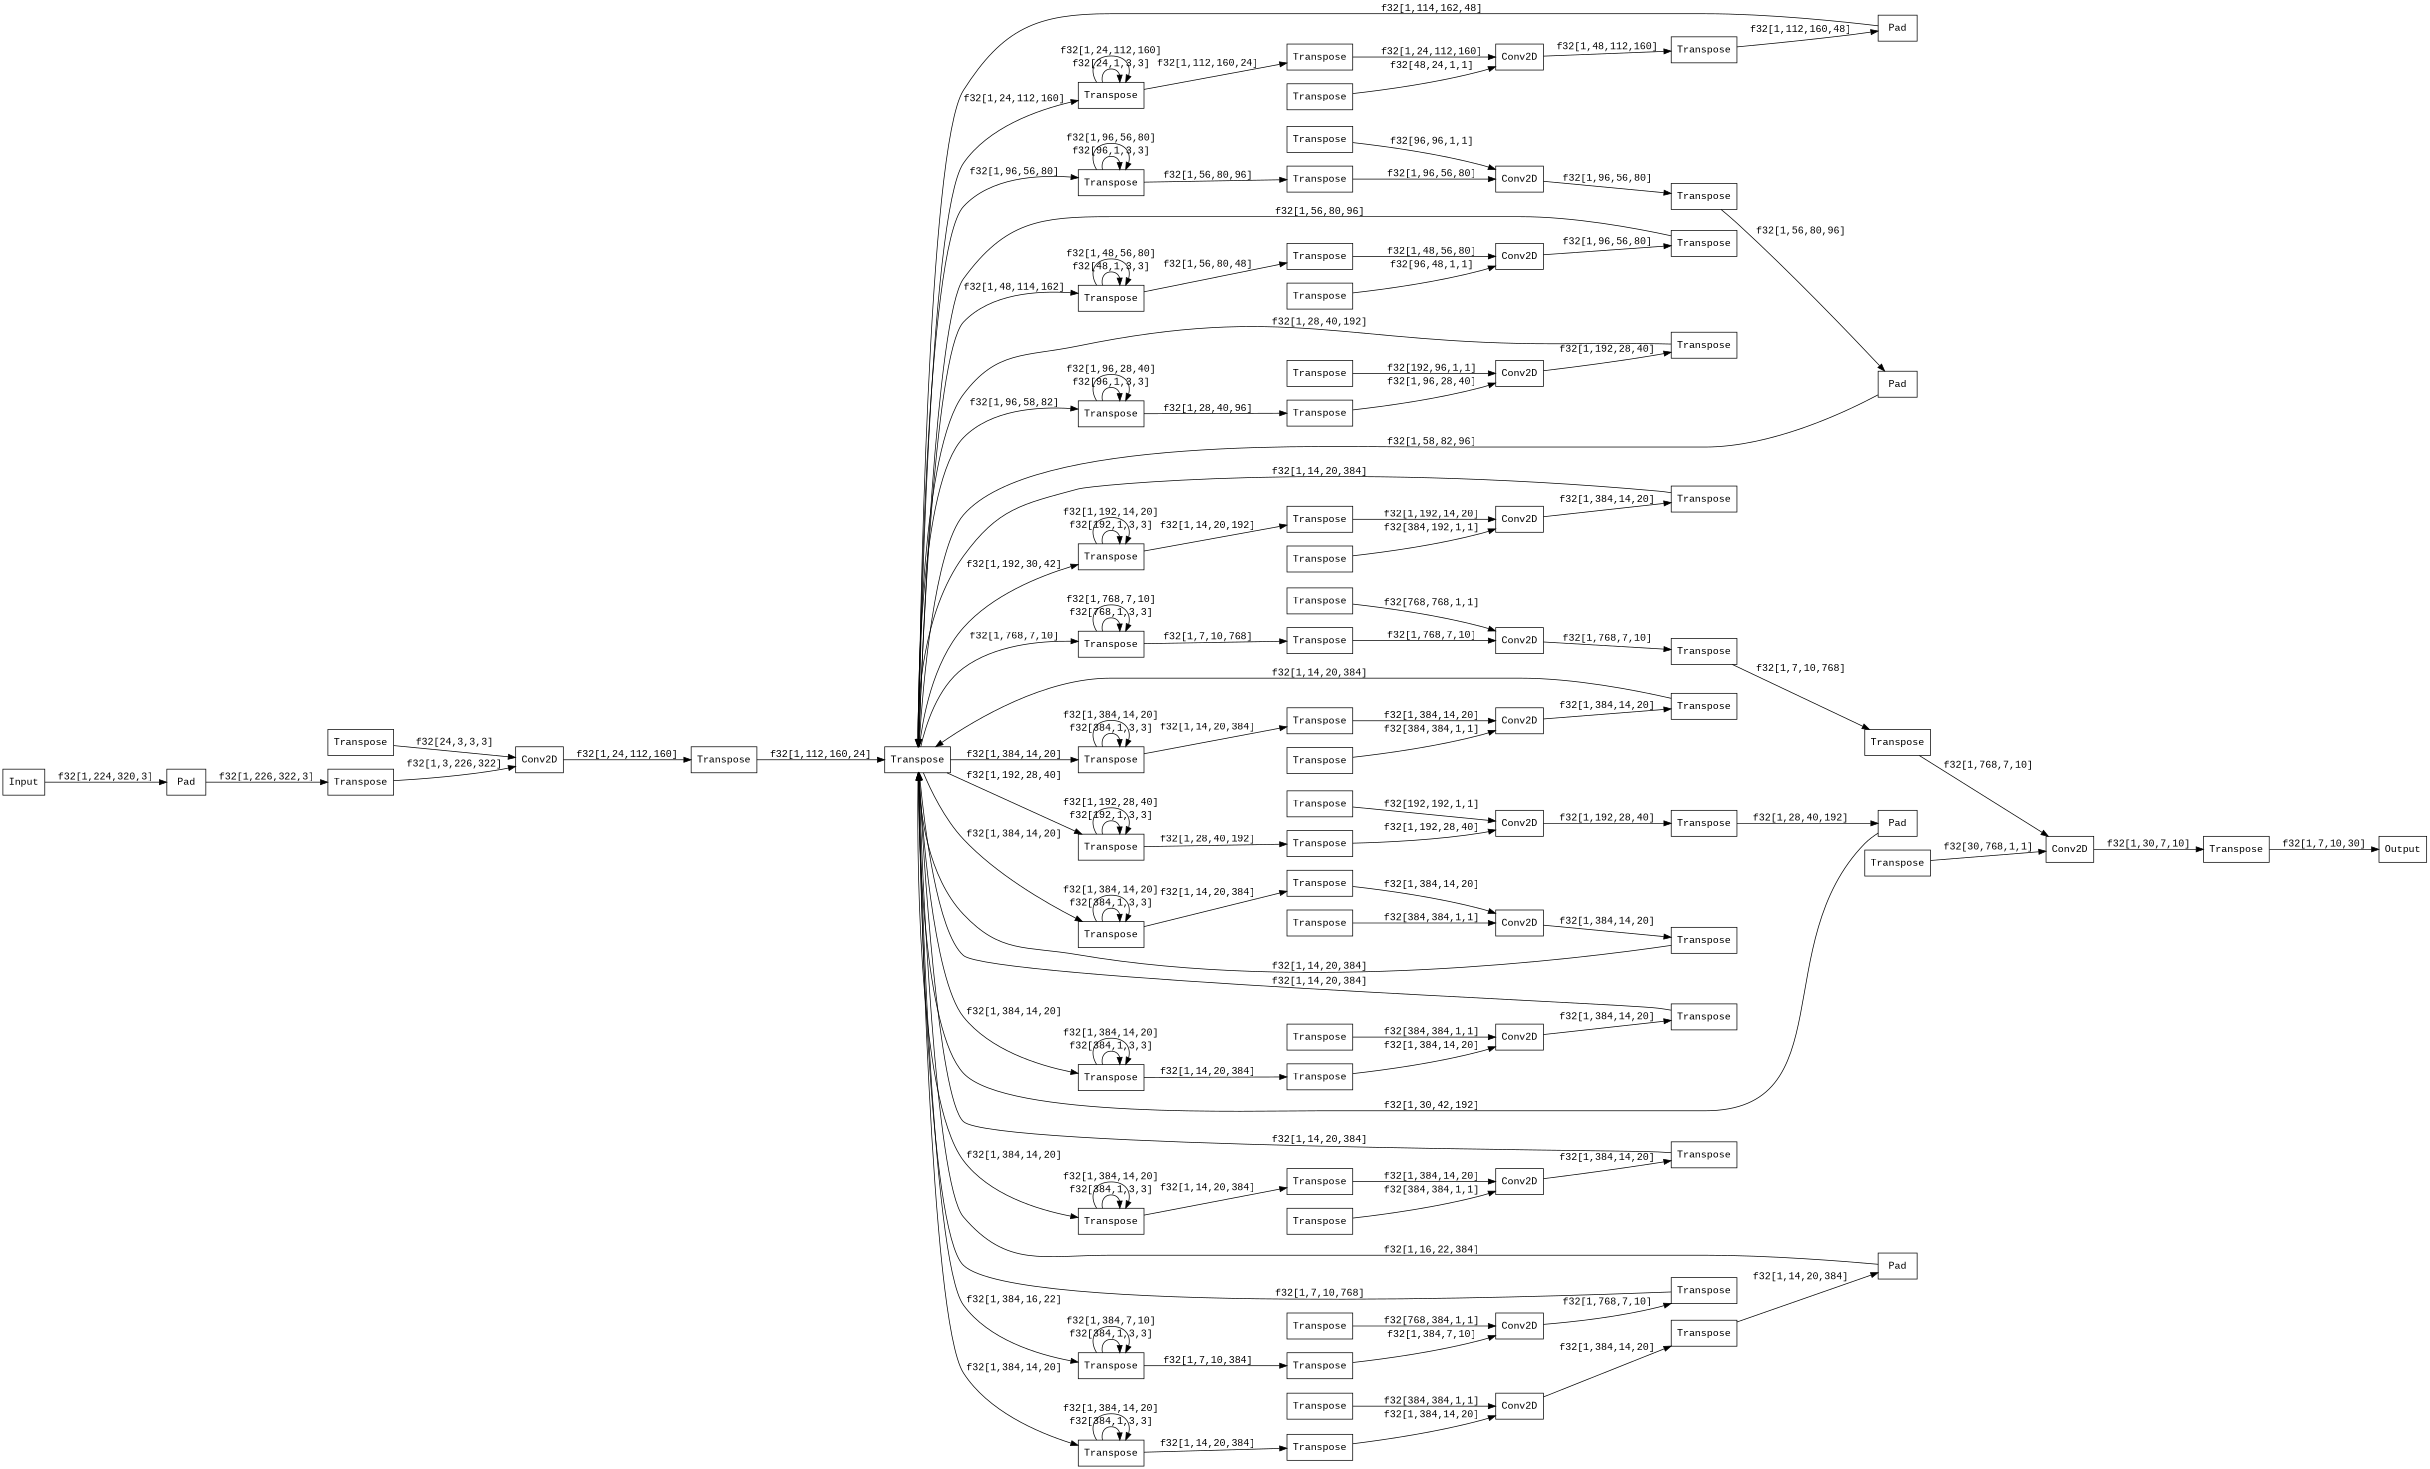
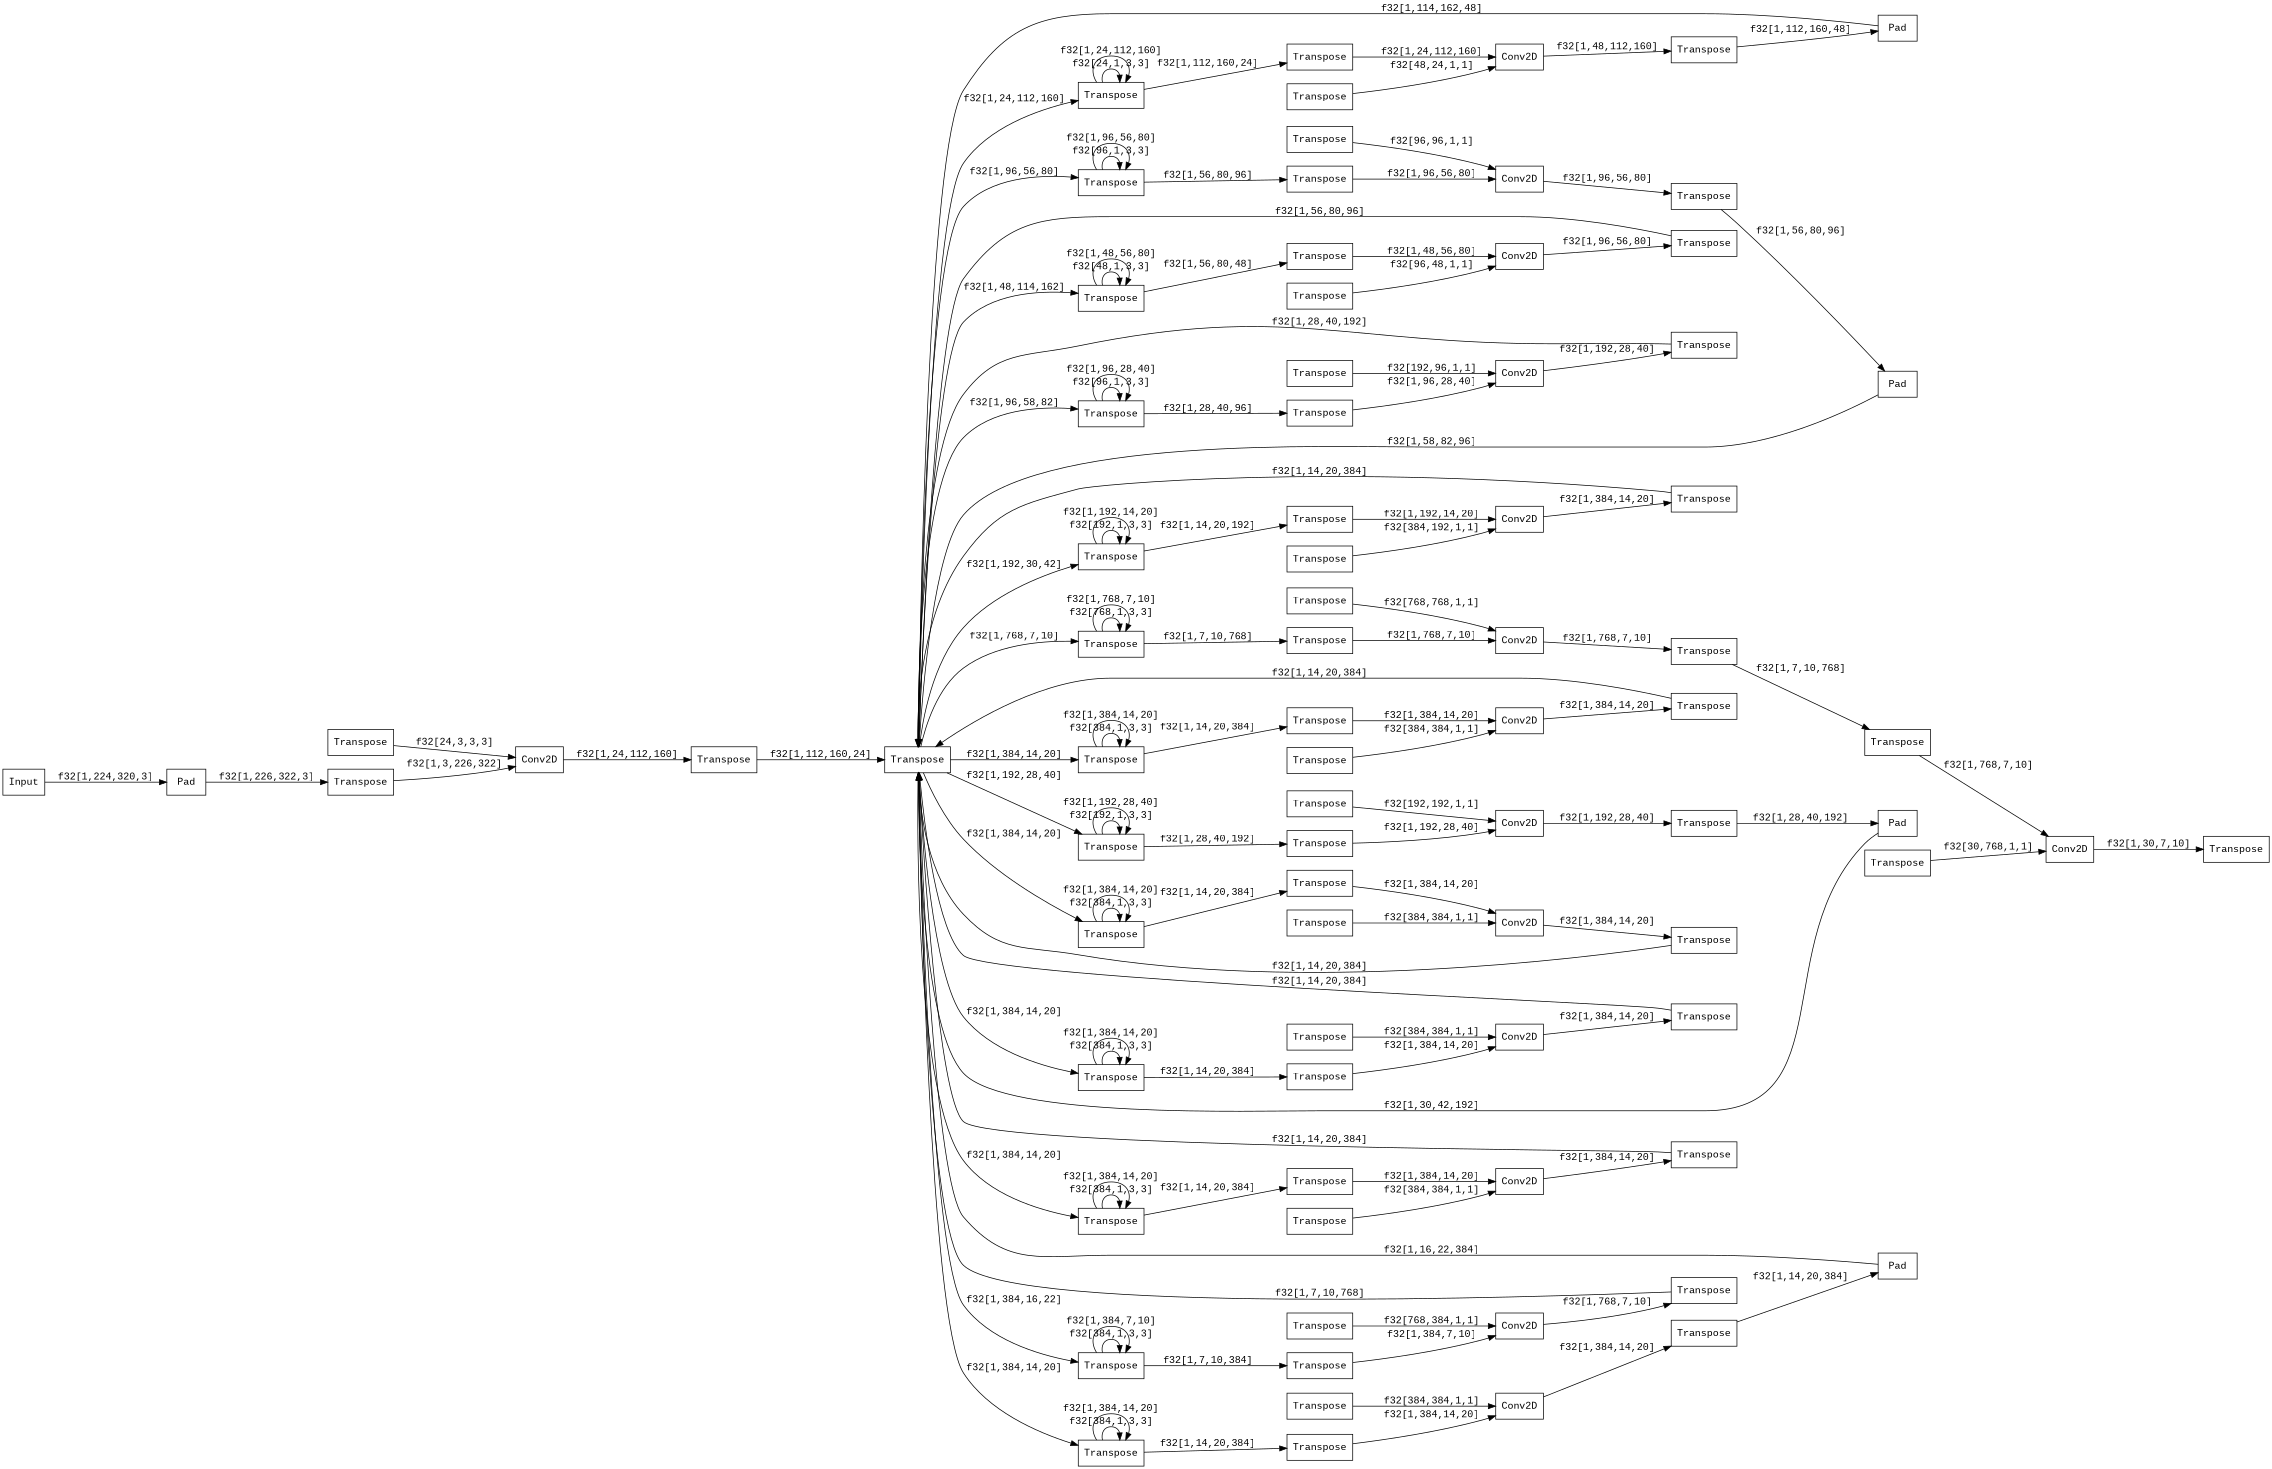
node "Output": removed
